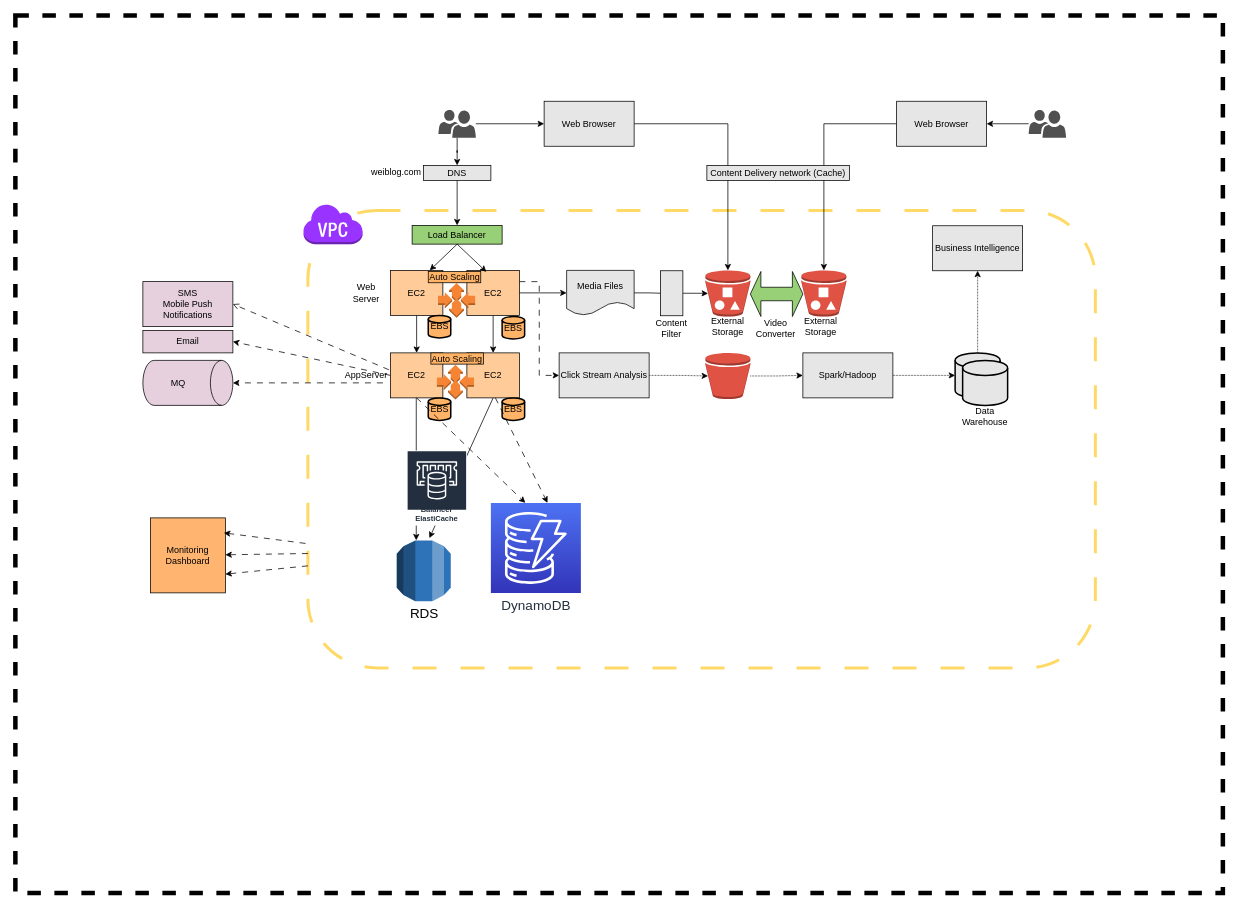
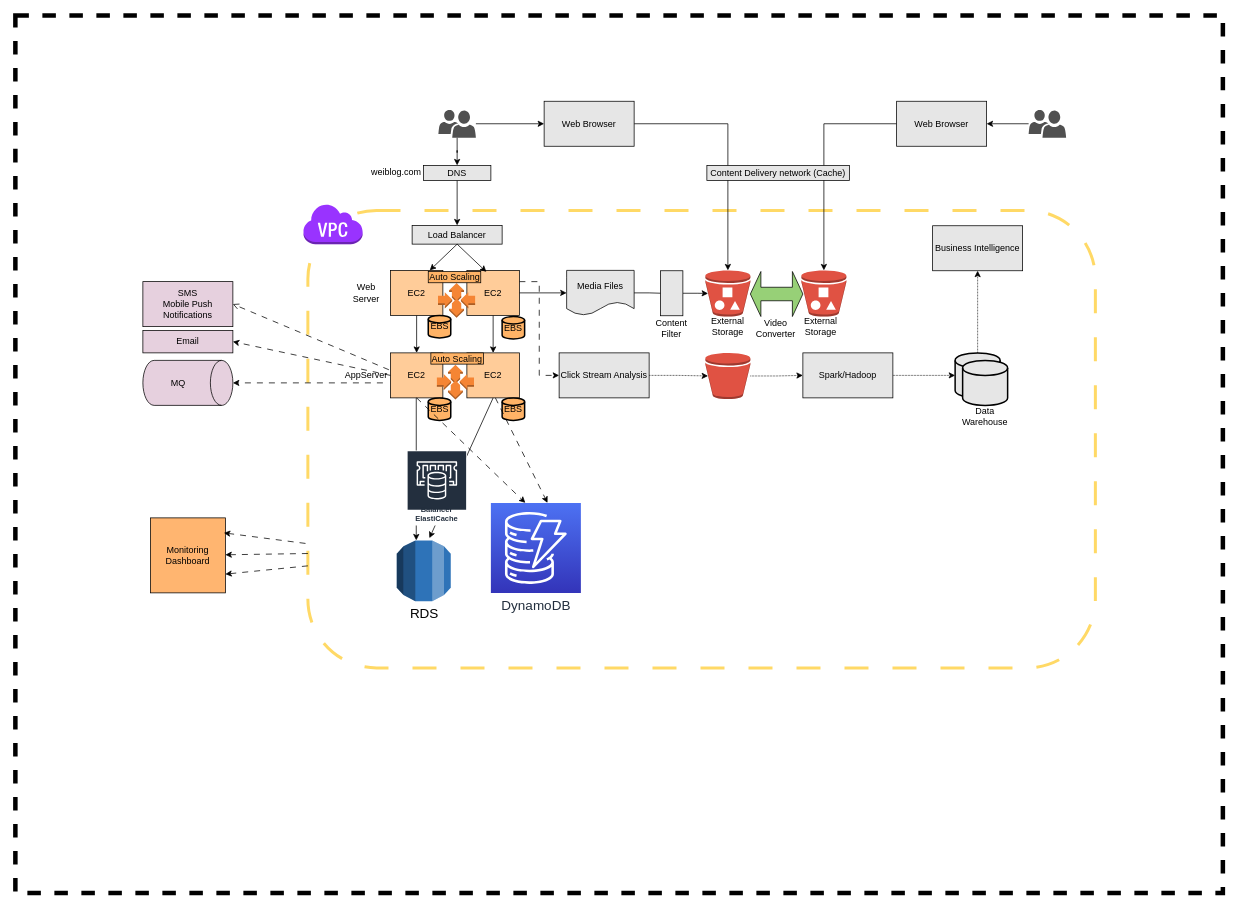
node "Load Balancer": fillcolor #97d077 -> #e6e6e6
